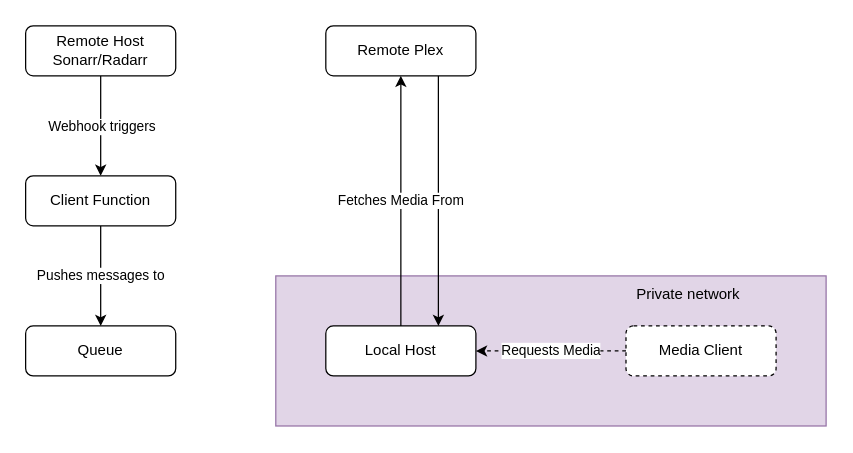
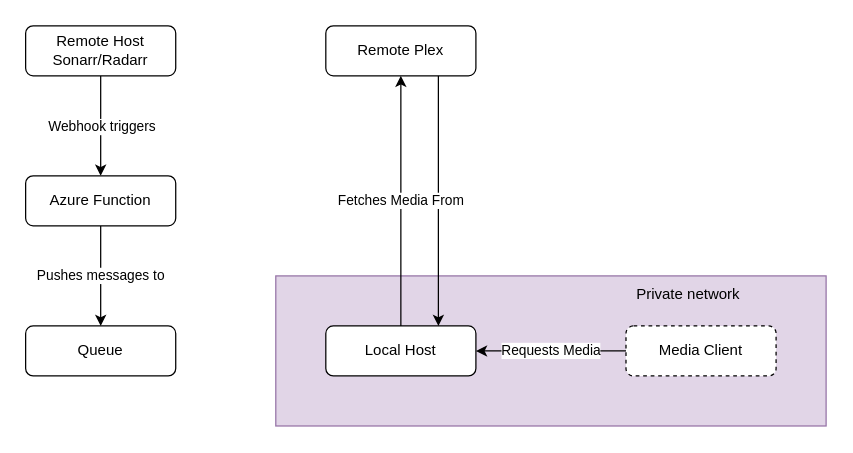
node "Client Function": label "Client Function" -> "Azure Function"
edge "Media Client" -> "Local Host": style dashed -> solid
